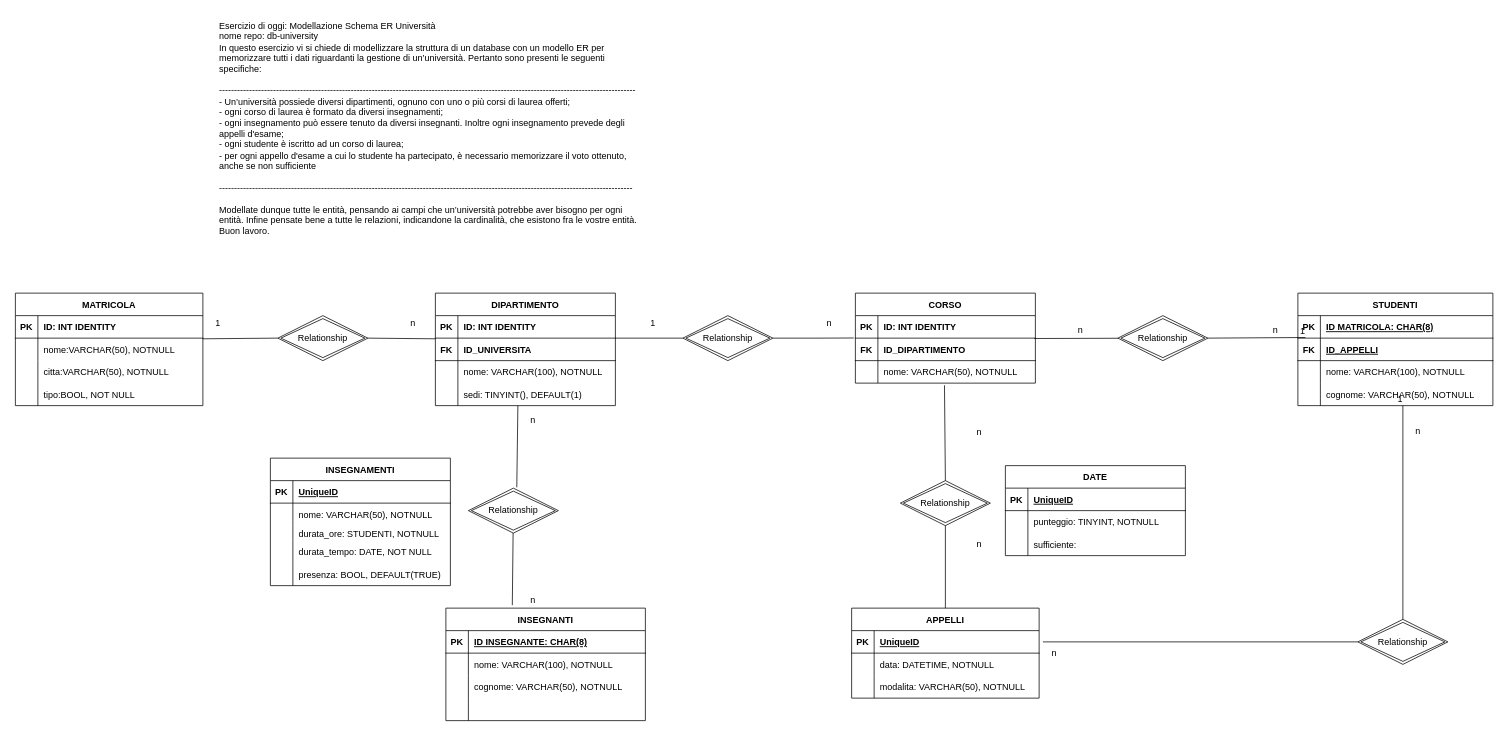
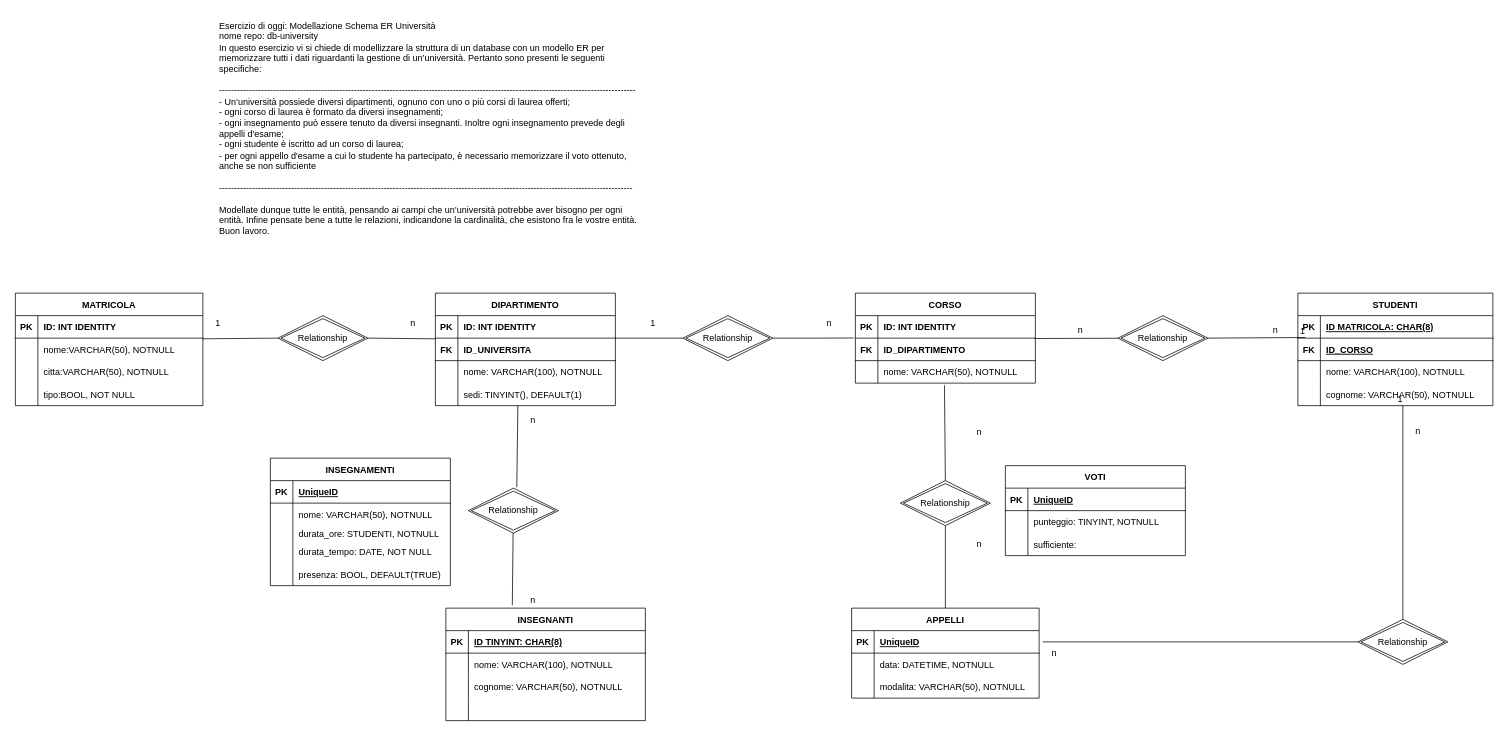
node "ID_APPELLI": label "ID_APPELLI" -> "ID_CORSO"
node "DATE": label "DATE" -> "VOTI"
node "ID INSEGNANTE: CHAR(8)": label "ID INSEGNANTE: CHAR(8)" -> "ID TINYINT: CHAR(8)"
